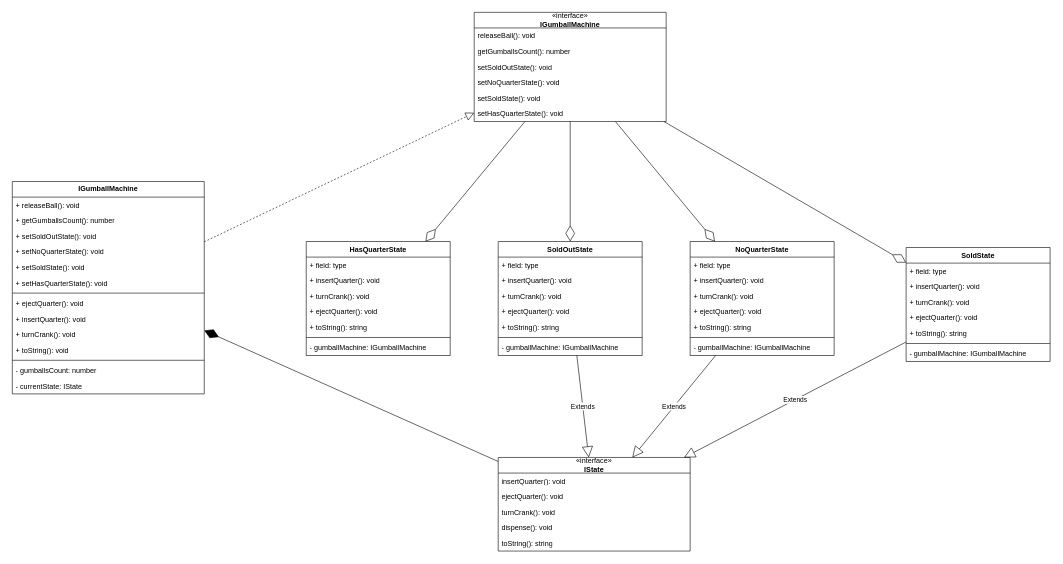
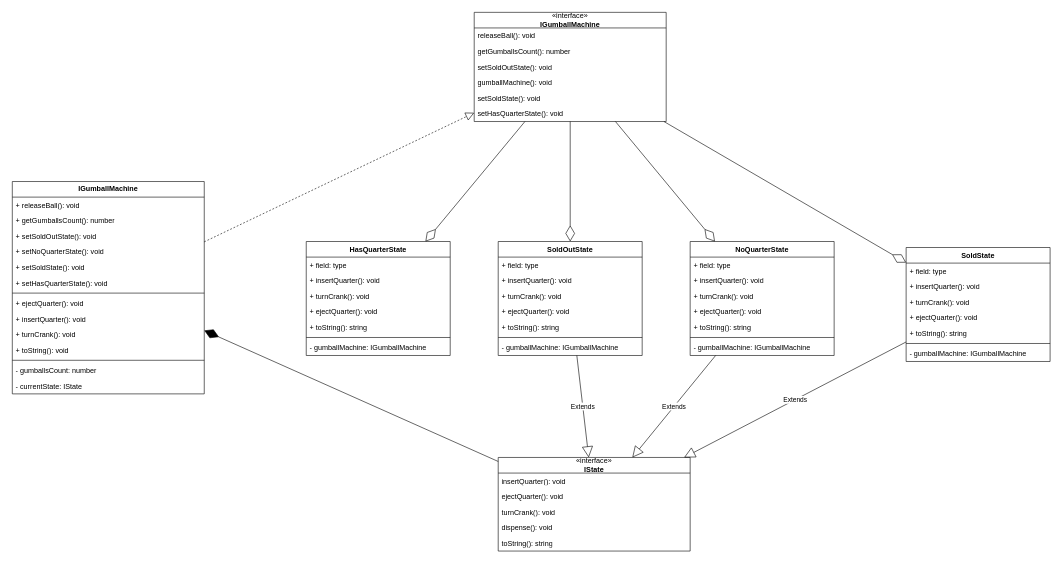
node "setNoQuarterState(): void": label "setNoQuarterState(): void" -> "gumballMachine(): void"
